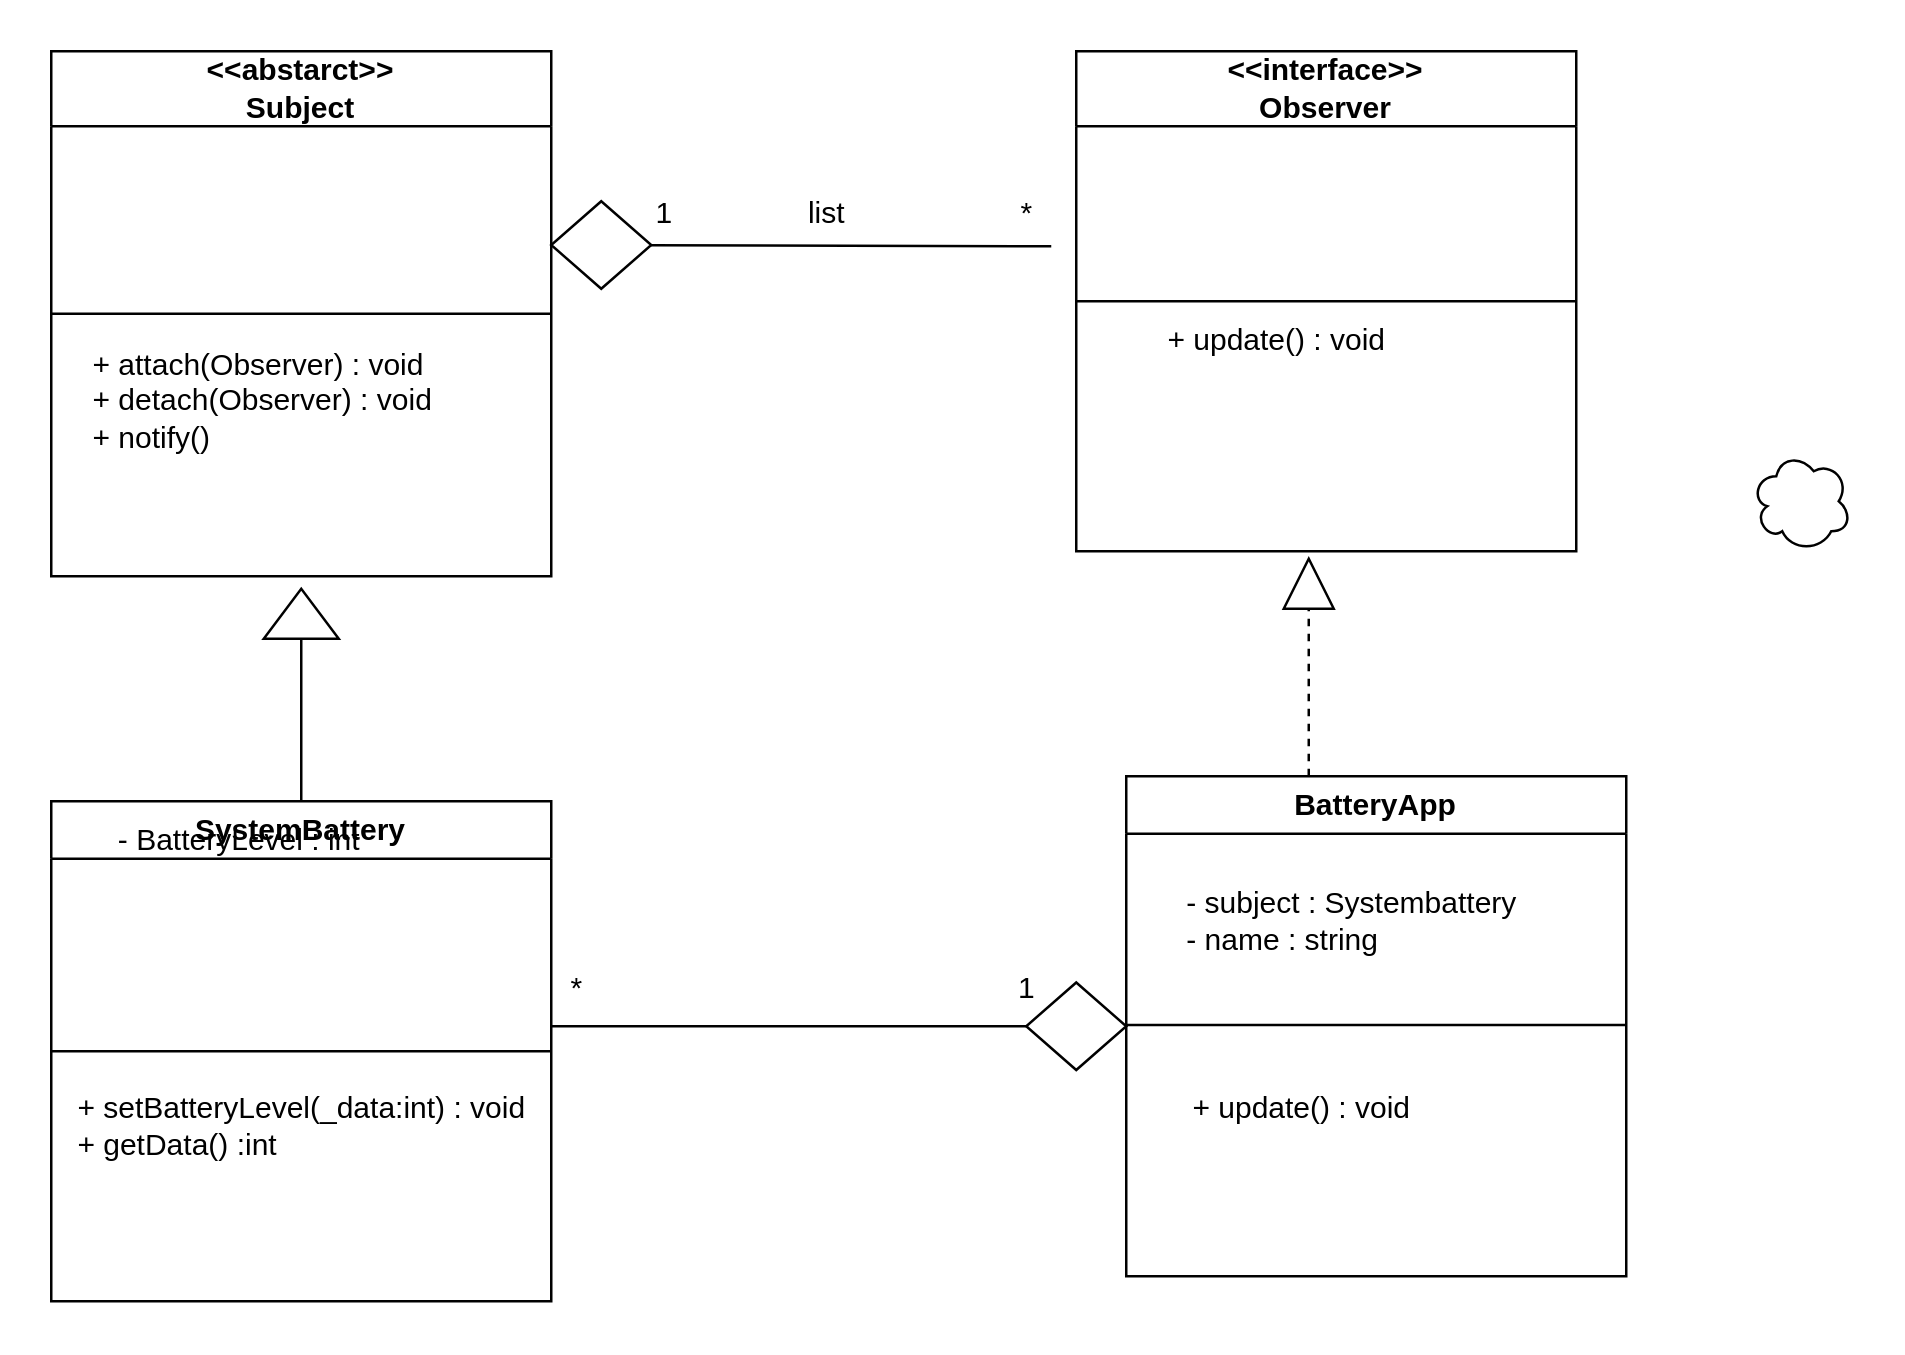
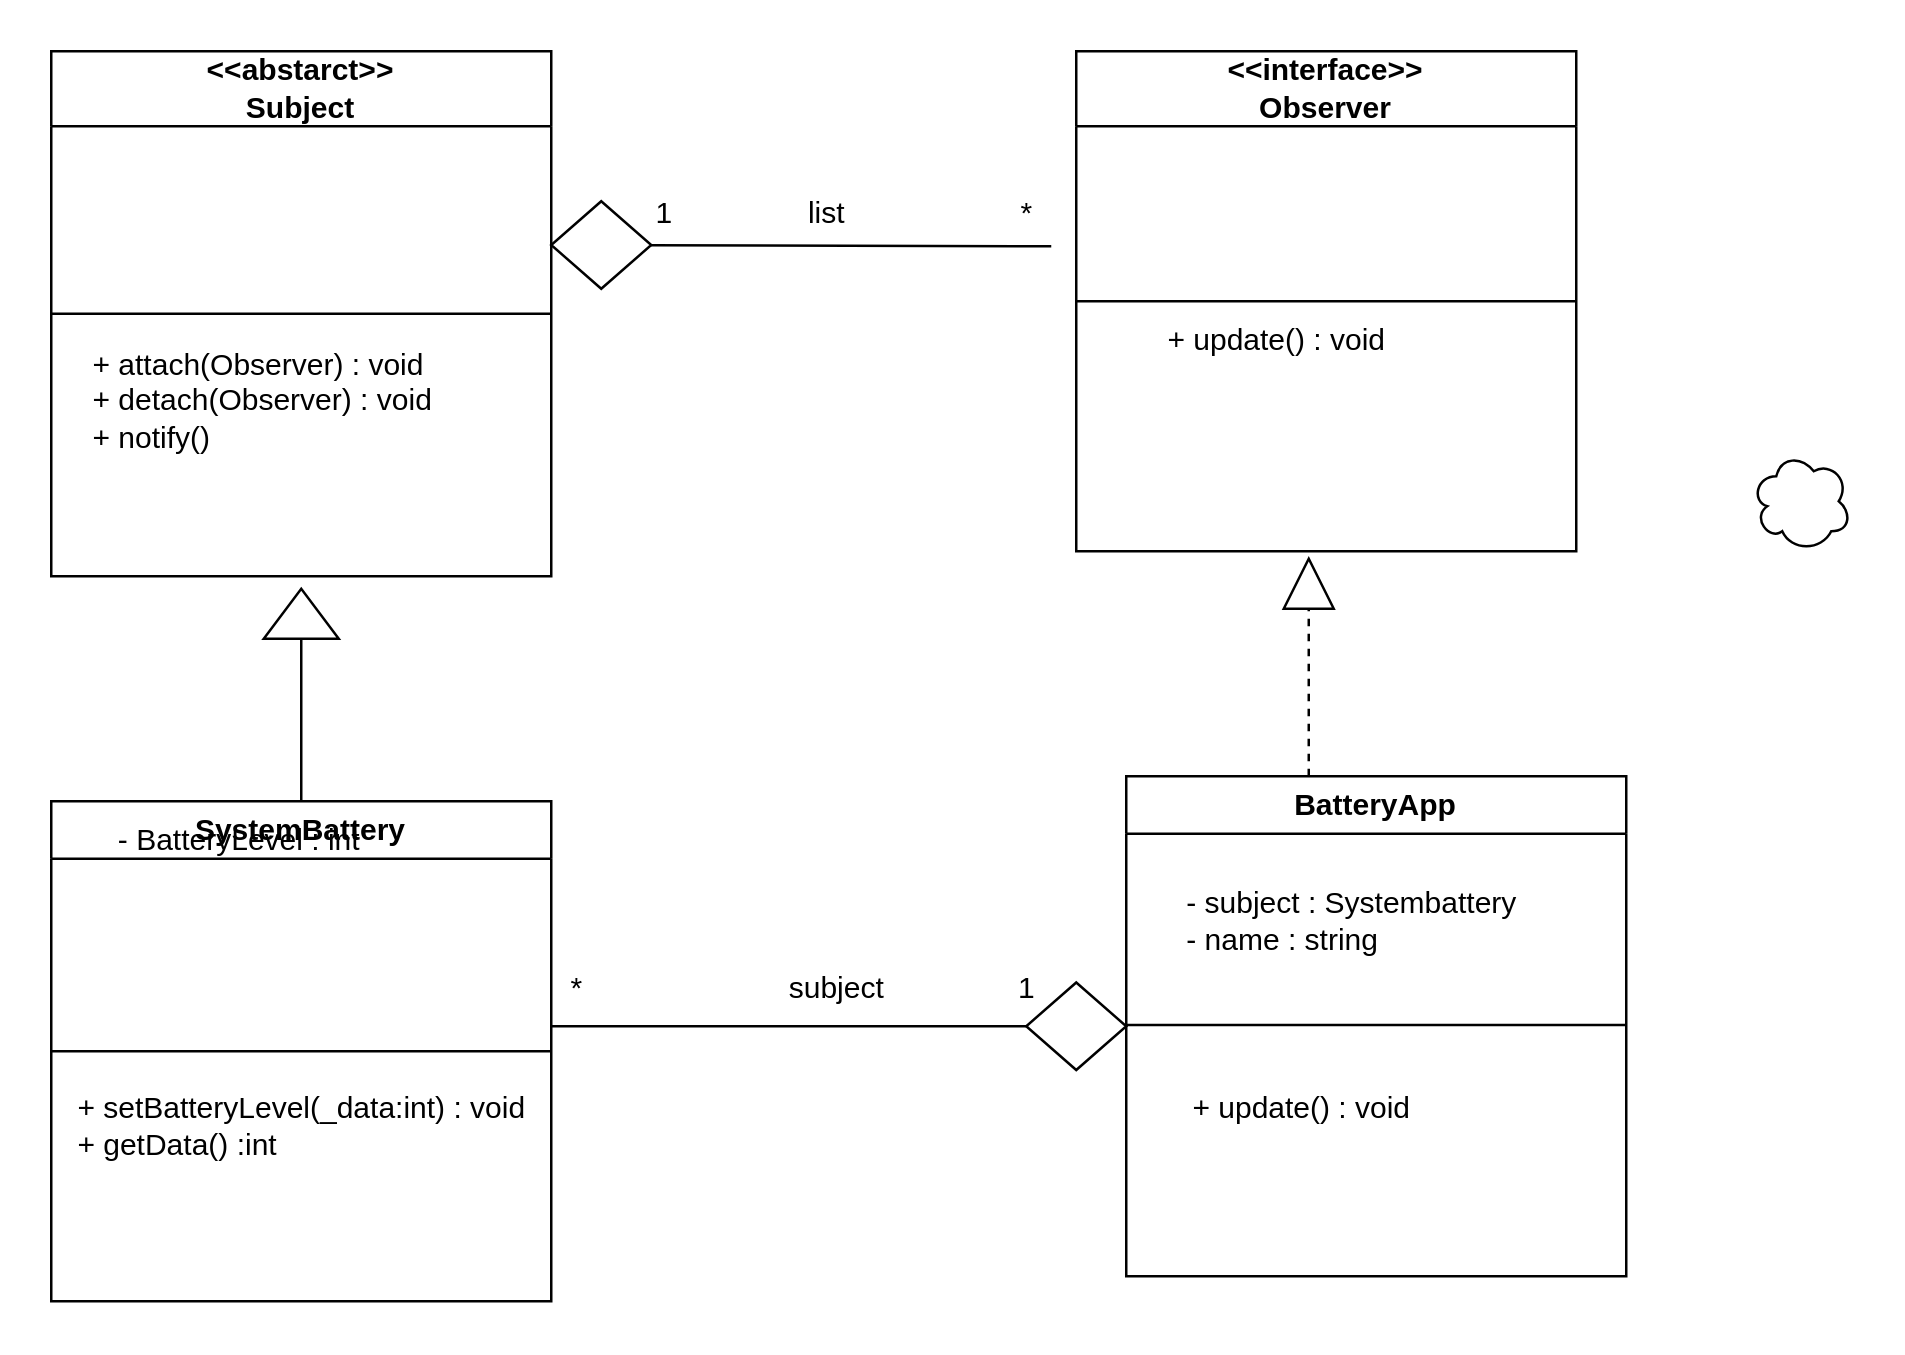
node "subject": added
